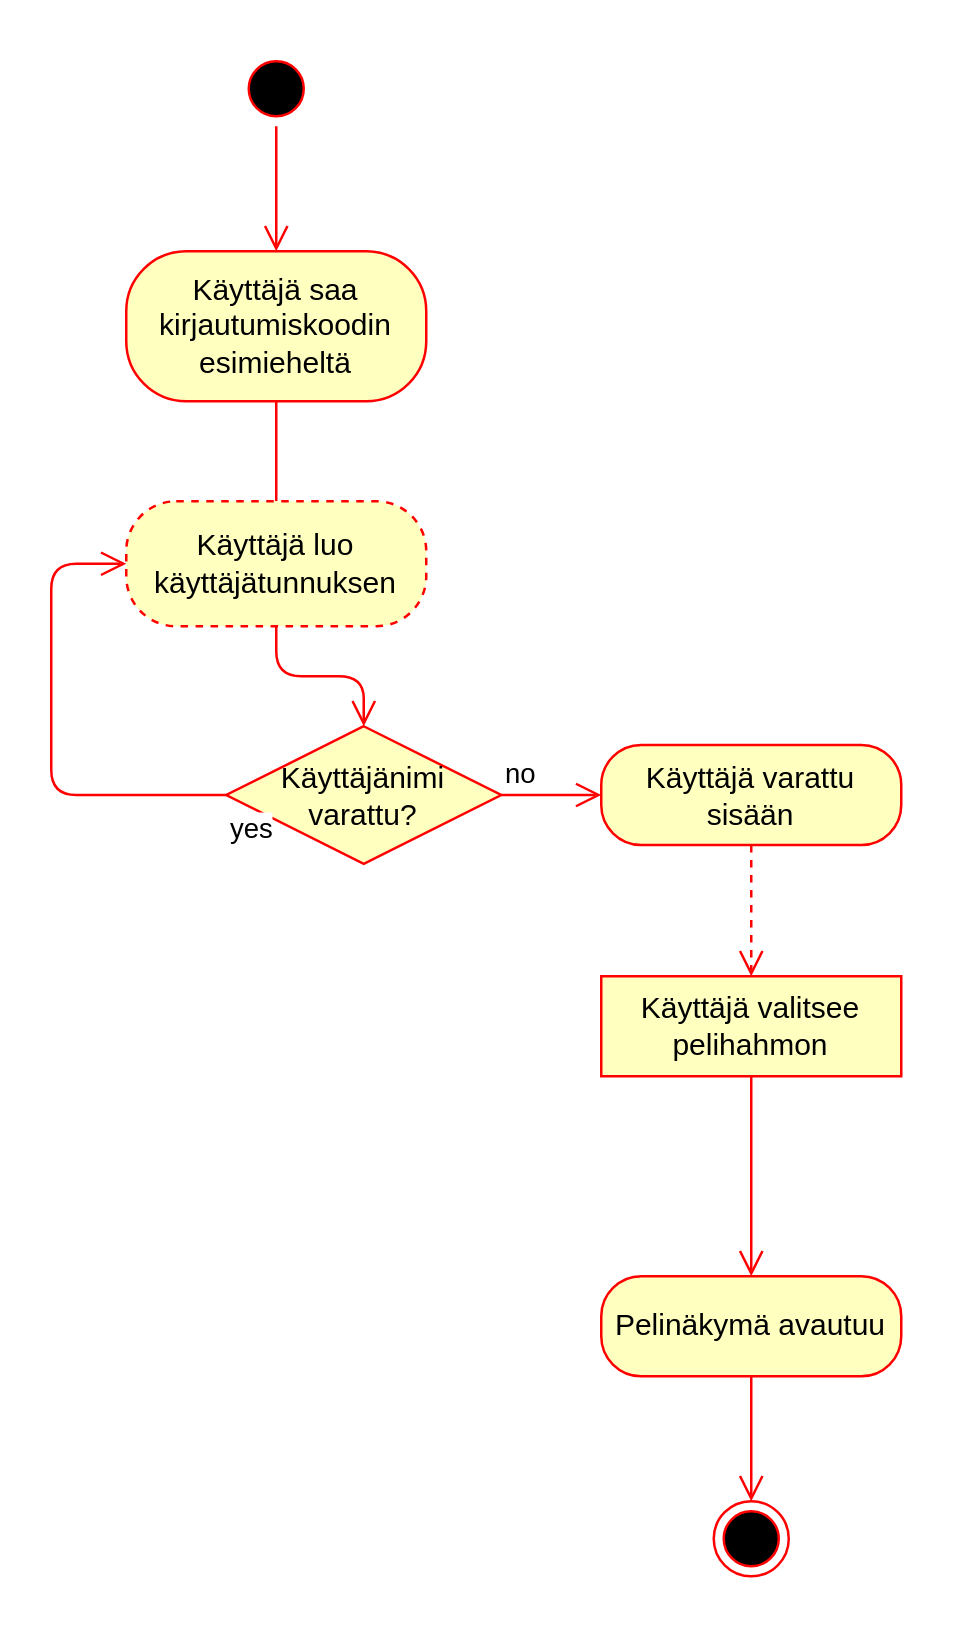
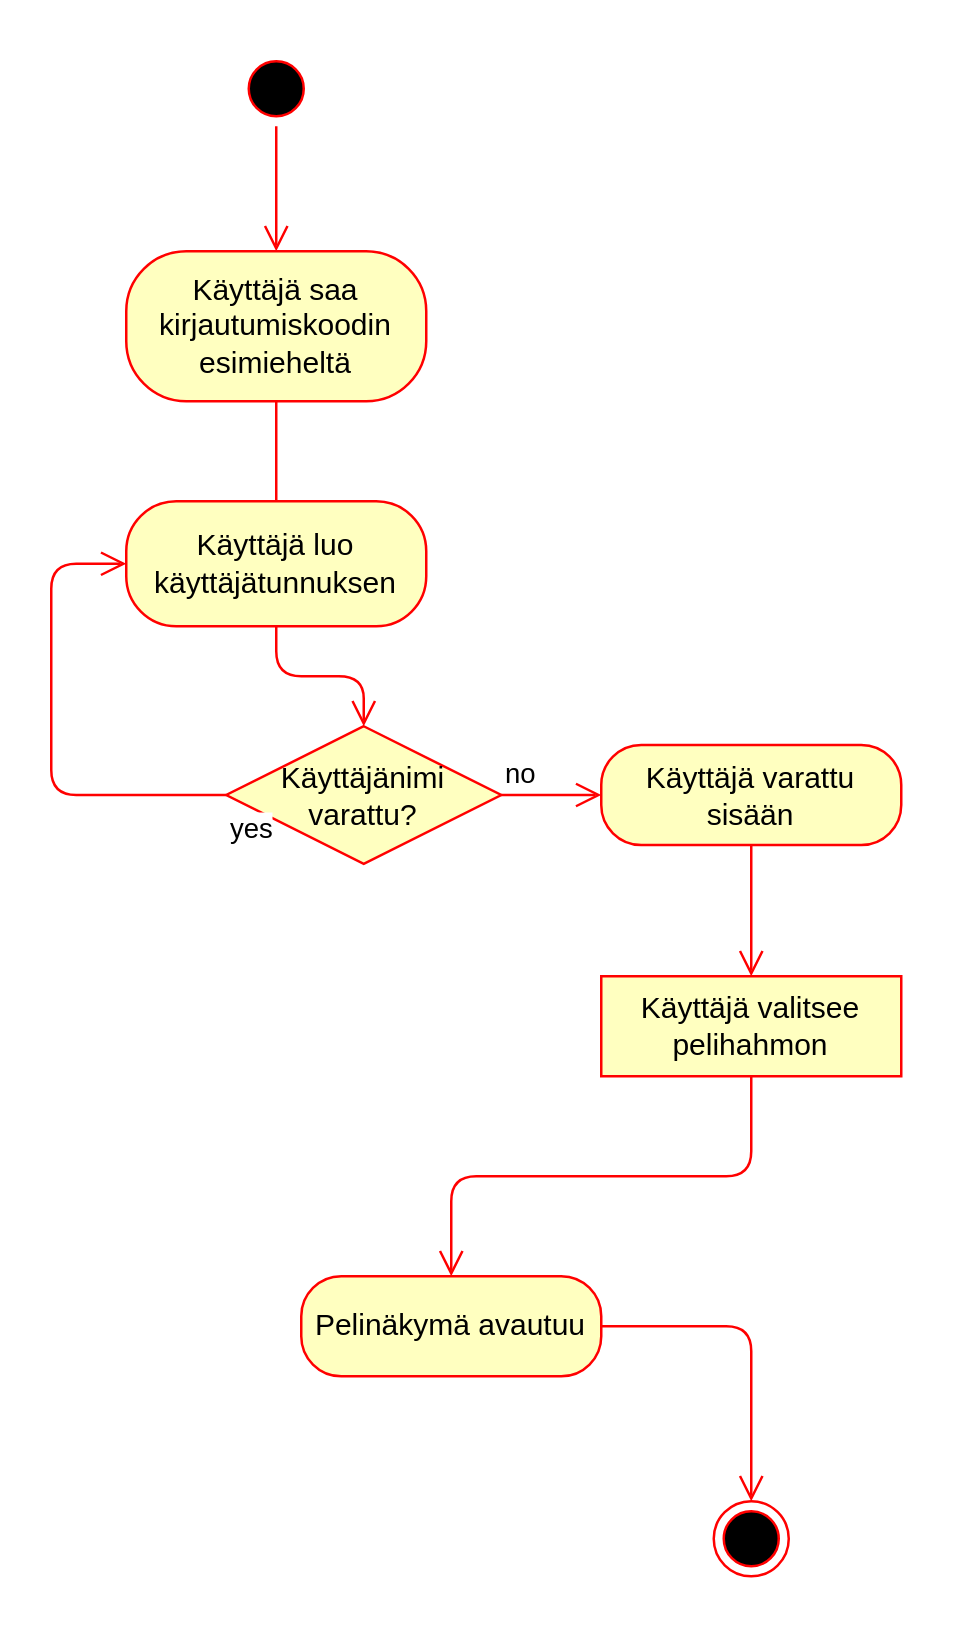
node "Käyttäjä luo käyttäjätunnuksen": style dashed -> solid
edge "Käyttäjä varattu sisään" -> "Käyttäjä valitsee pelihahmon": style dashed -> solid
node "Pelinäkymä avautuu": moved (751, 1326) -> (451, 1326)
